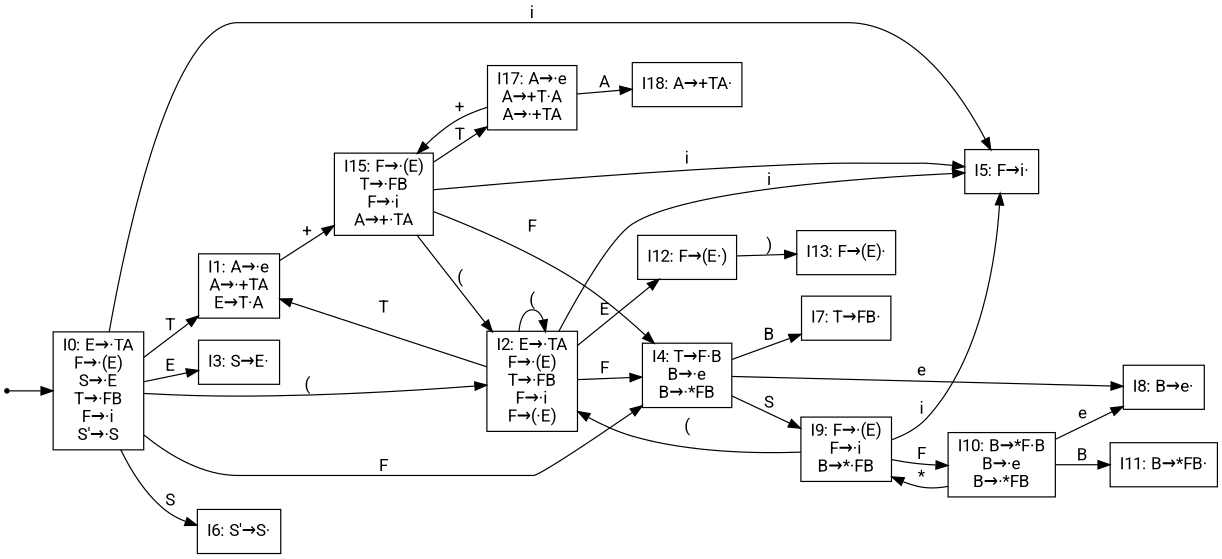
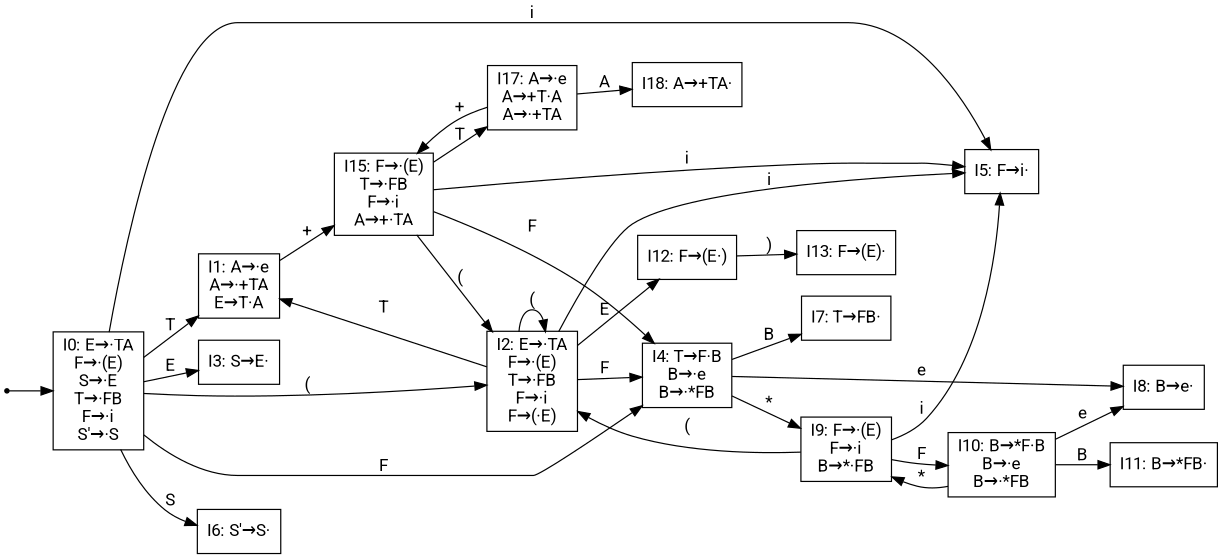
edge "I4: T→F·B B→·e B→·*FB" -> "I9: F→·(E) F→·i B→*·FB": label "S" -> "*"
